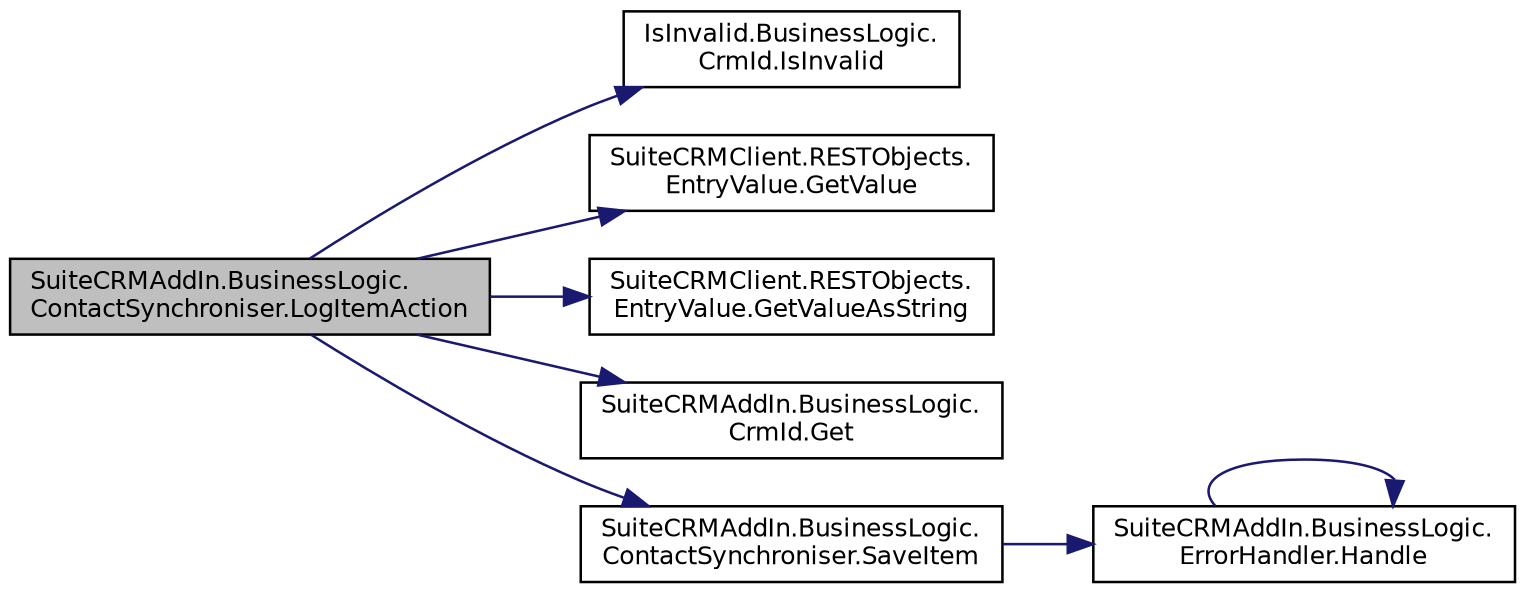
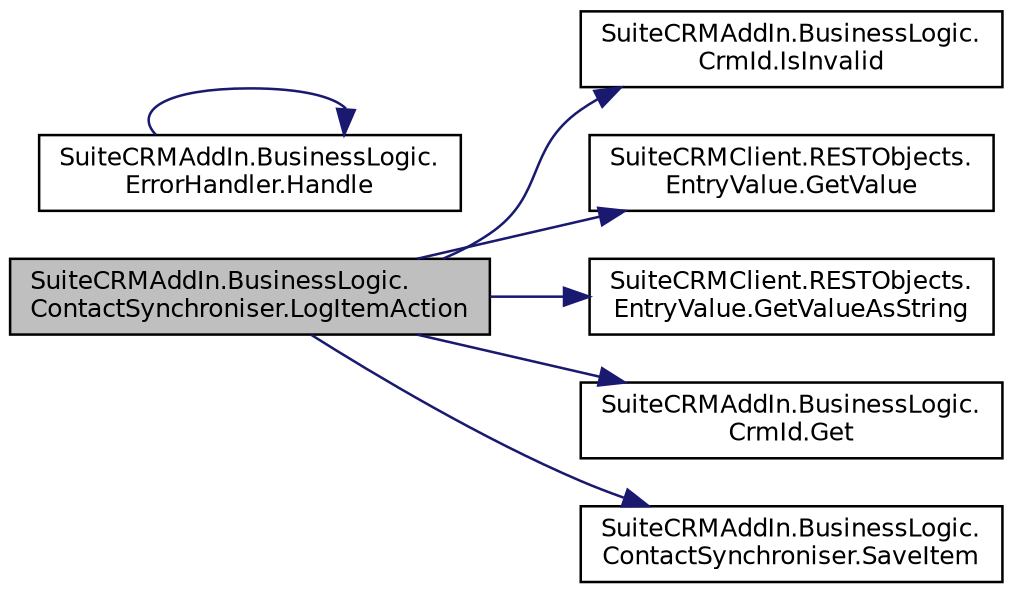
node "IsInvalid.BusinessLogic. CrmId.IsInvalid": label "IsInvalid.BusinessLogic. CrmId.IsInvalid" -> "SuiteCRMAddIn.BusinessLogic. CrmId.IsInvalid"
edge "SuiteCRMAddIn.BusinessLogic. ContactSynchroniser.SaveItem" -> "SuiteCRMAddIn.BusinessLogic. ErrorHandler.Handle": removed
